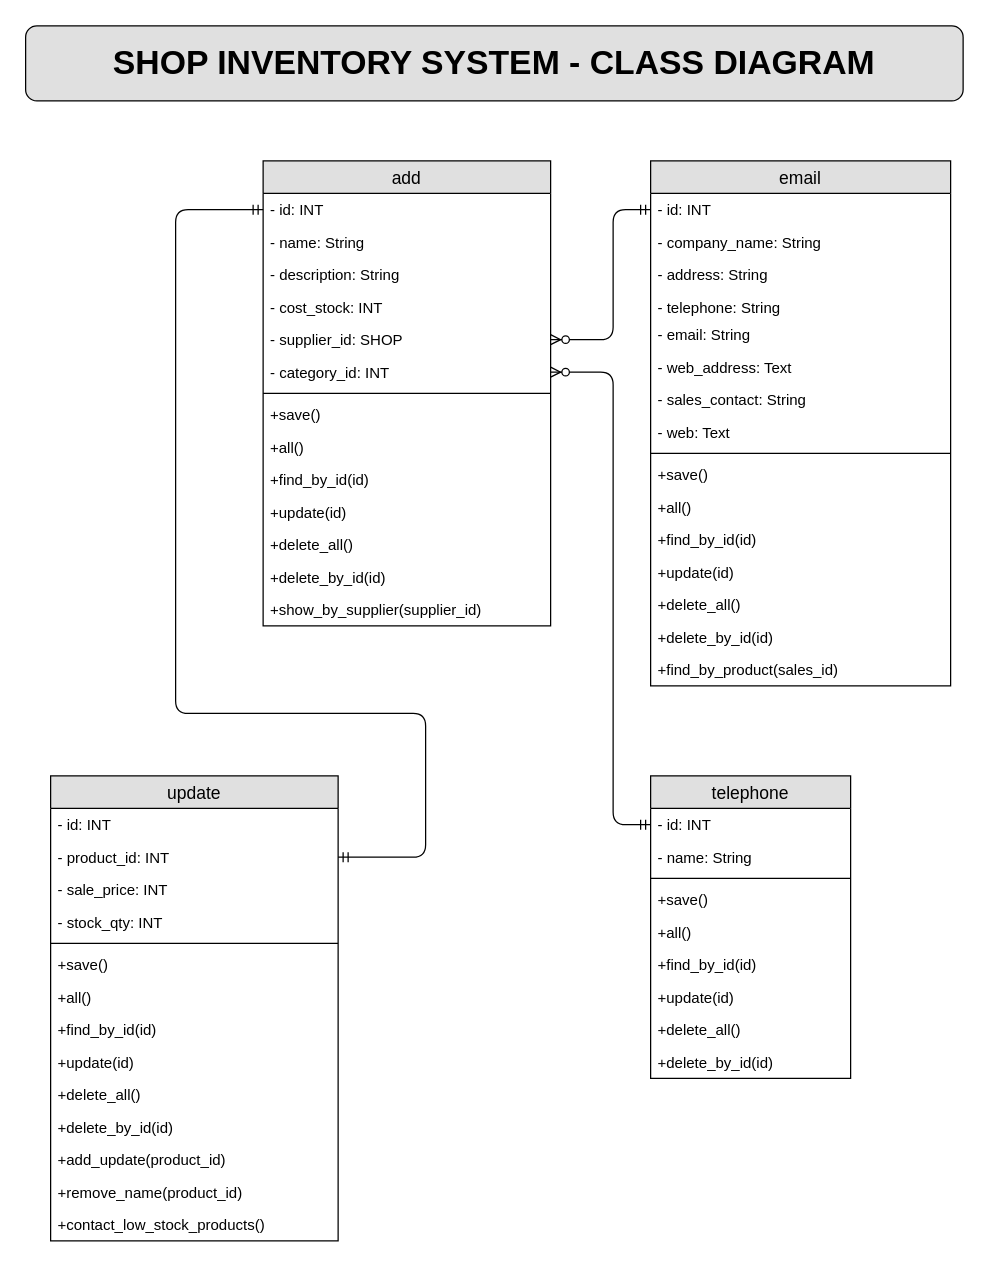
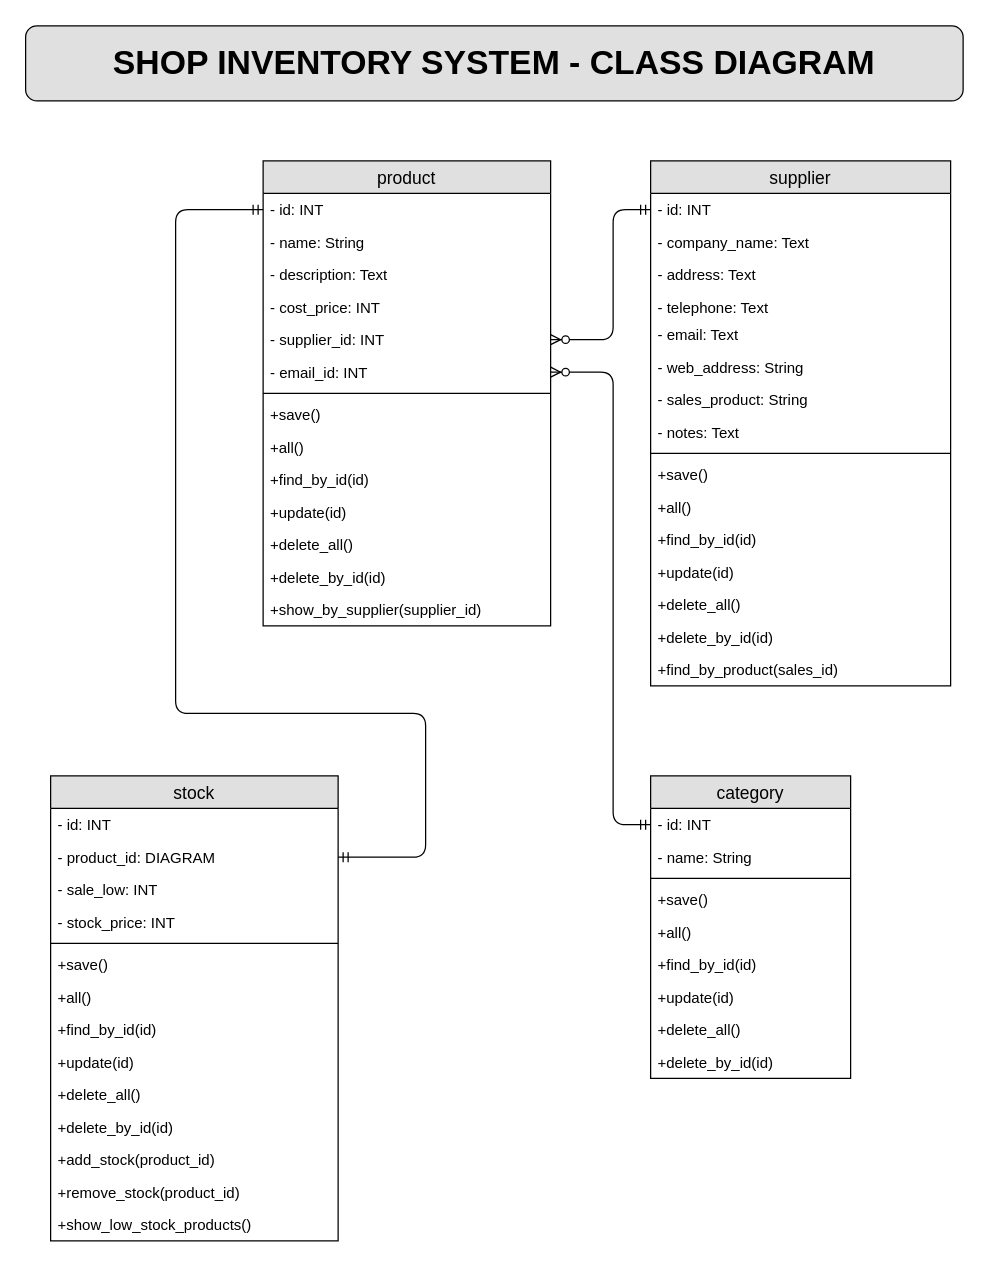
node "add": label "add" -> "product"
node "email": label "email" -> "supplier"
node "- company_name: String": label "- company_name: String" -> "- company_name: Text"
node "- description: String": label "- description: String" -> "- description: Text"
node "- address: String": label "- address: String" -> "- address: Text"
node "- cost_stock: INT": label "- cost_stock: INT" -> "- cost_price: INT"
node "- telephone: String": label "- telephone: String" -> "- telephone: Text"
node "- email: String": label "- email: String" -> "- email: Text"
node "- supplier_id: SHOP": label "- supplier_id: SHOP" -> "- supplier_id: INT"
node "- web_address: Text": label "- web_address: Text" -> "- web_address: String"
node "- category_id: INT": label "- category_id: INT" -> "- email_id: INT"
node "- sales_contact: String": label "- sales_contact: String" -> "- sales_product: String"
node "- web: Text": label "- web: Text" -> "- notes: Text"
node "update": label "update" -> "stock"
node "telephone": label "telephone" -> "category"
node "- product_id: INT": label "- product_id: INT" -> "- product_id: DIAGRAM"
node "- sale_price: INT": label "- sale_price: INT" -> "- sale_low: INT"
node "- stock_qty: INT": label "- stock_qty: INT" -> "- stock_price: INT"
node "+add_update(product_id)": label "+add_update(product_id)" -> "+add_stock(product_id)"
node "+remove_name(product_id)": label "+remove_name(product_id)" -> "+remove_stock(product_id)"
node "+contact_low_stock_products()": label "+contact_low_stock_products()" -> "+show_low_stock_products()"
